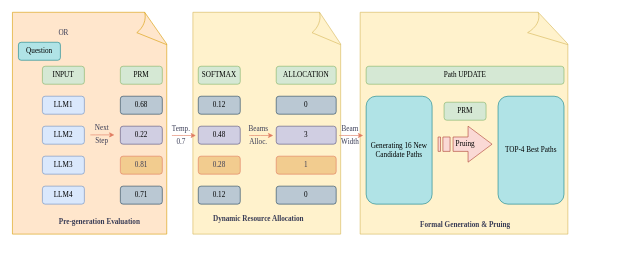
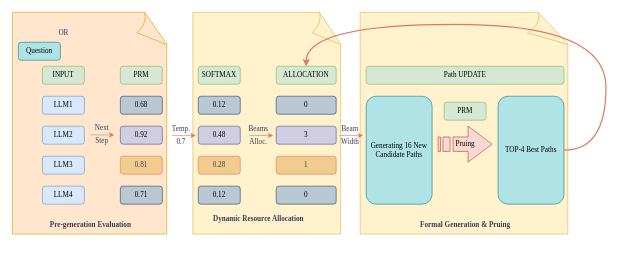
edge "TOP-4 Best Paths" -> "ALLOCATION": added
node "0.22": label "0.22" -> "0.92"
node "Pre-generation Evaluation": moved (99, 222) -> (90, 225)
